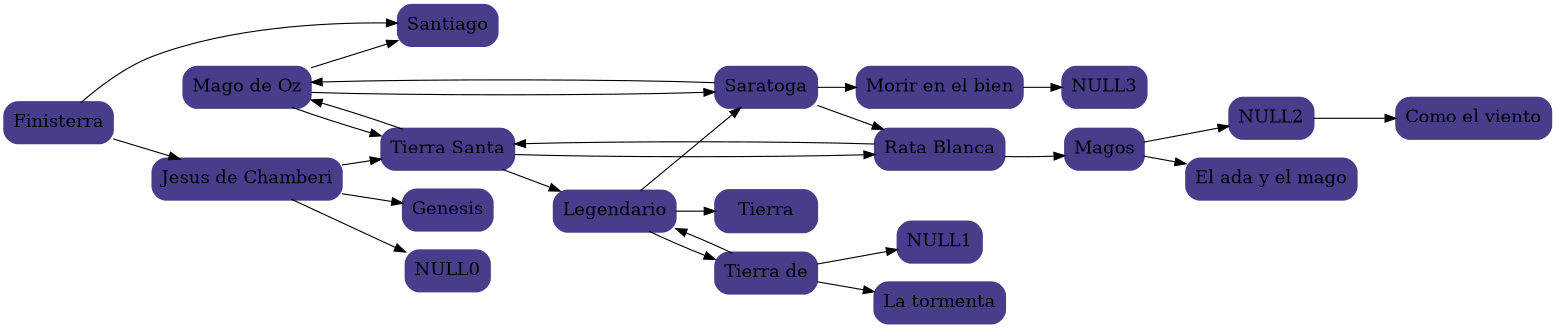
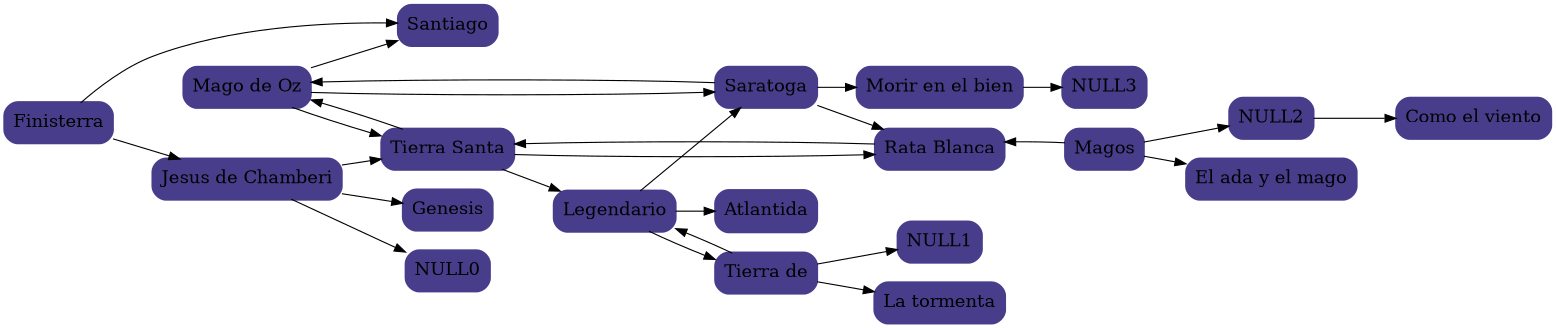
edge "Rata Blanca" -> "Magos": reversed
node "Tierra": label "Tierra" -> "Atlantida"
